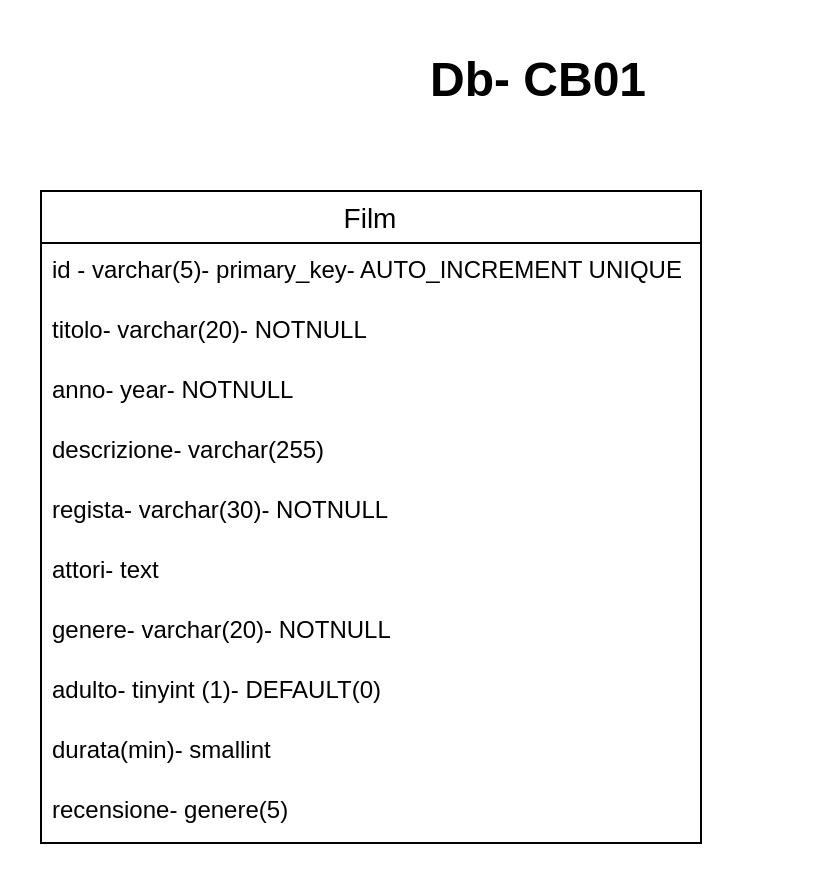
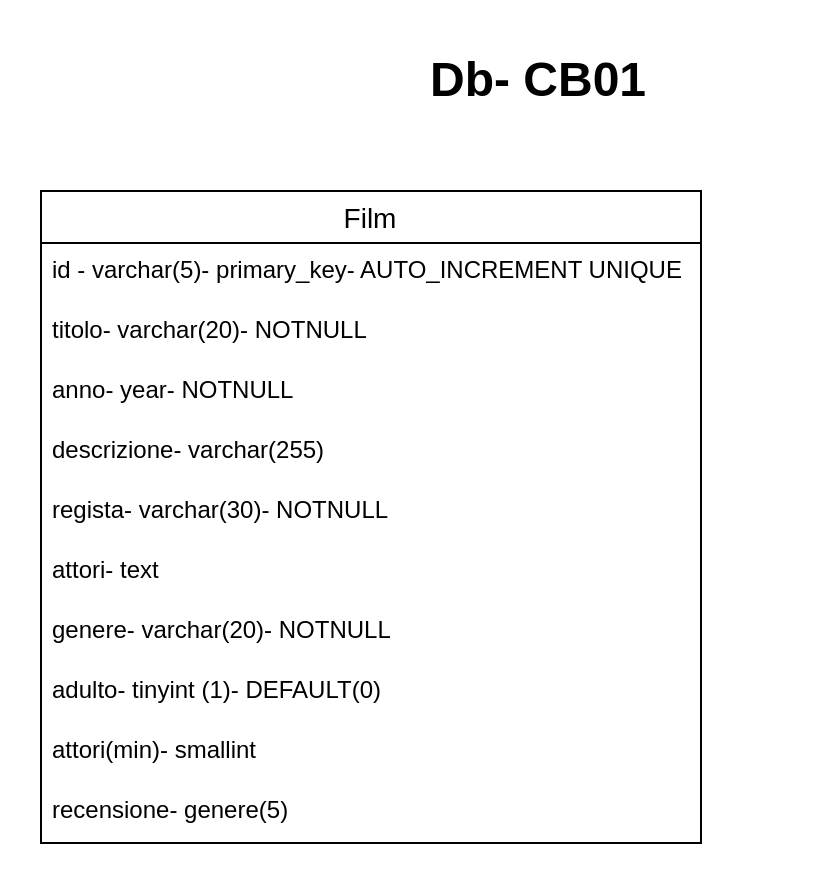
node "durata(min)- smallint": label "durata(min)- smallint" -> "attori(min)- smallint"
